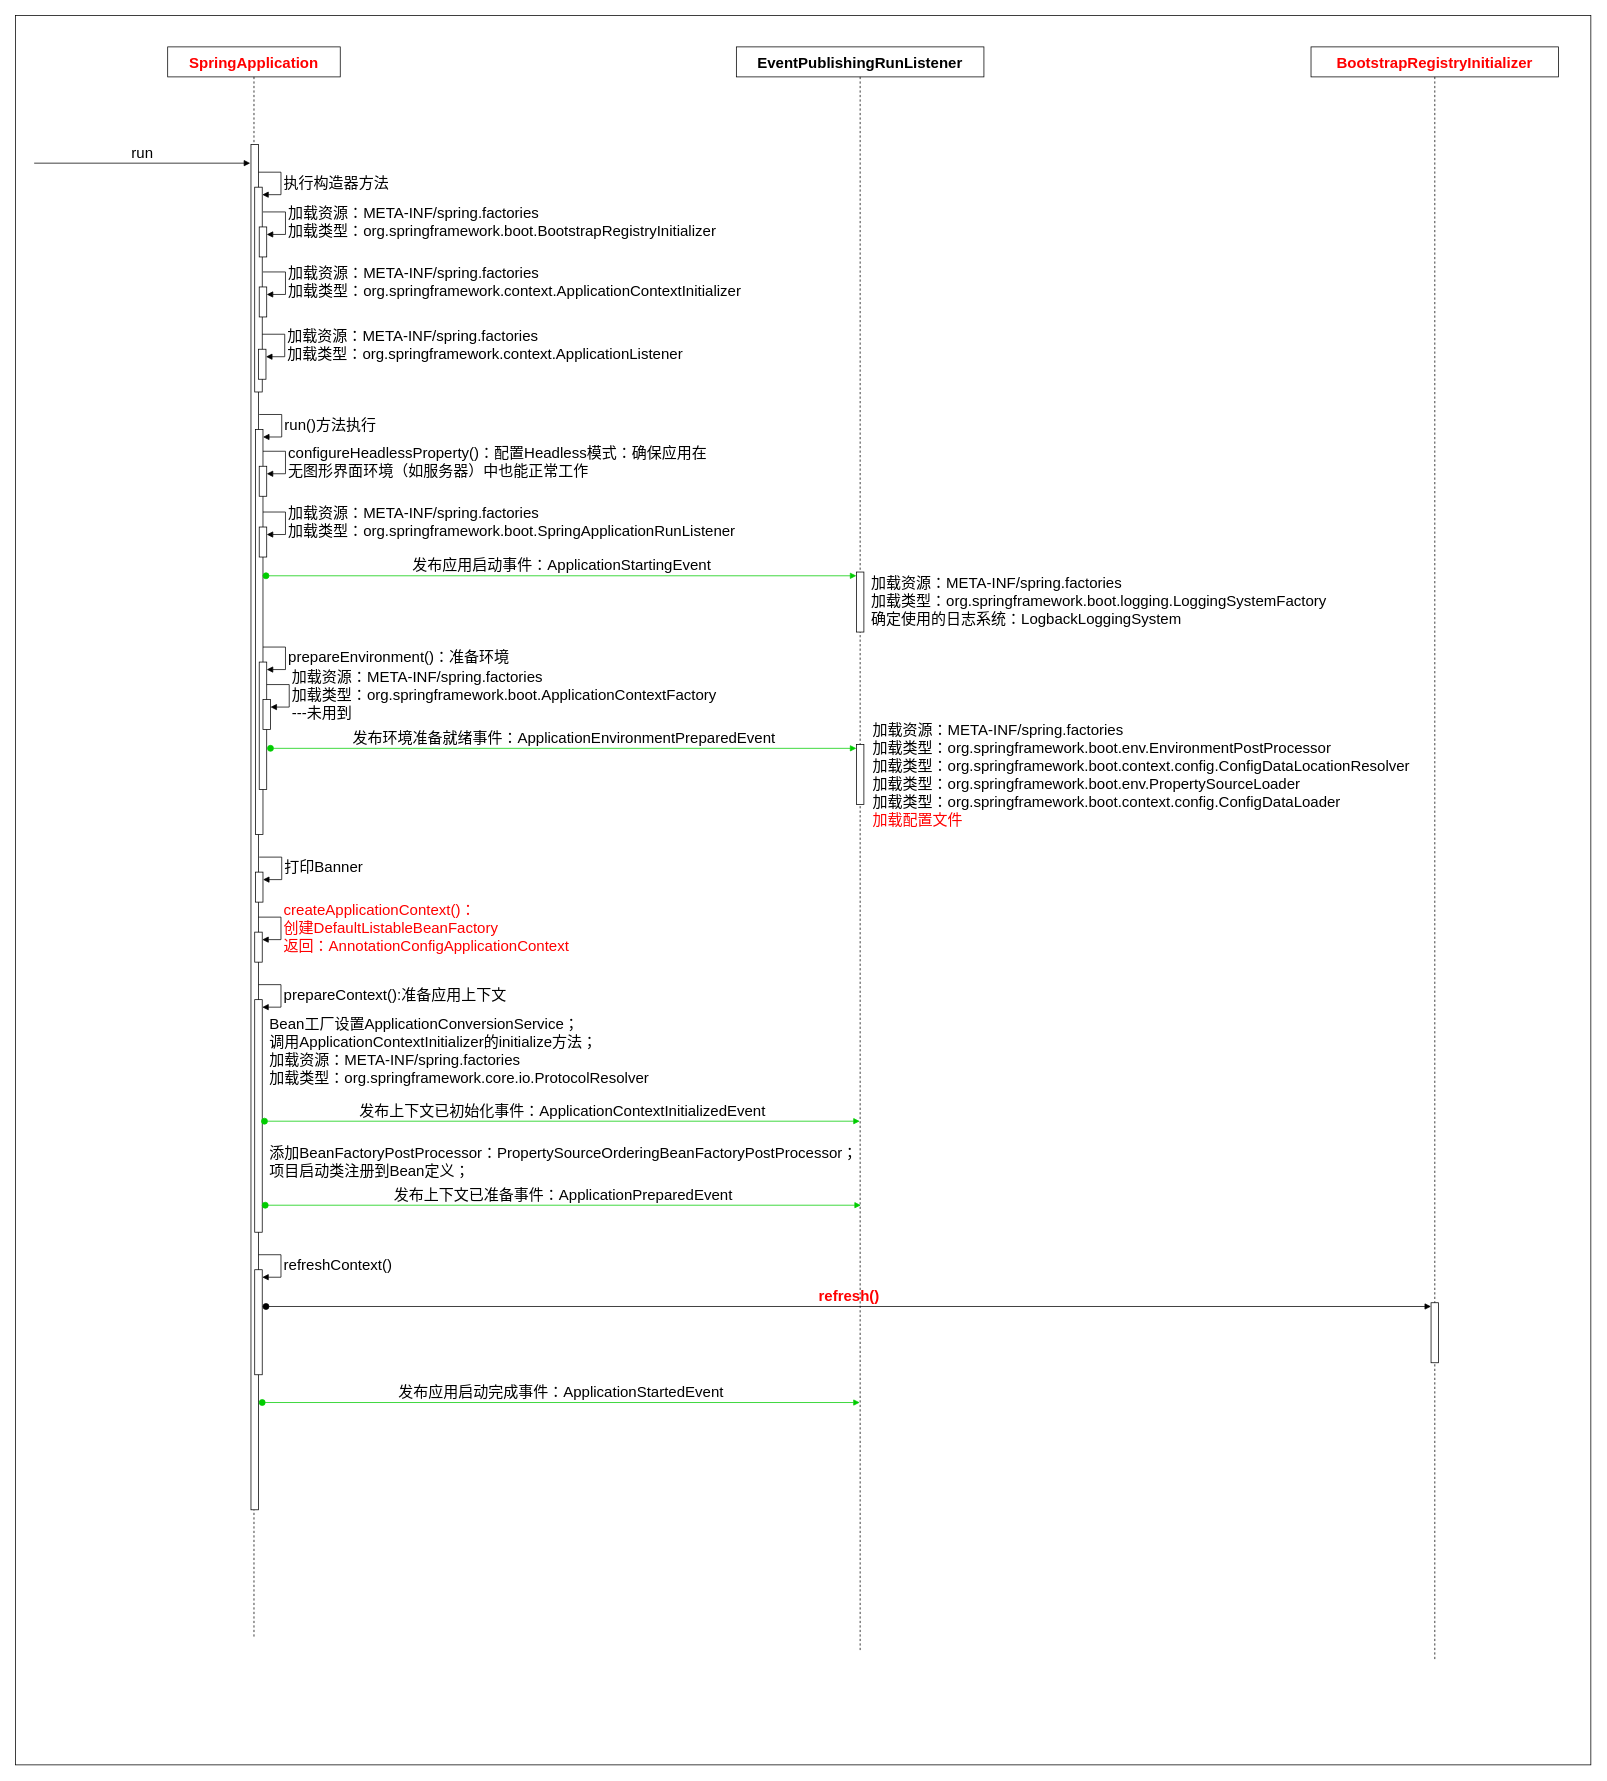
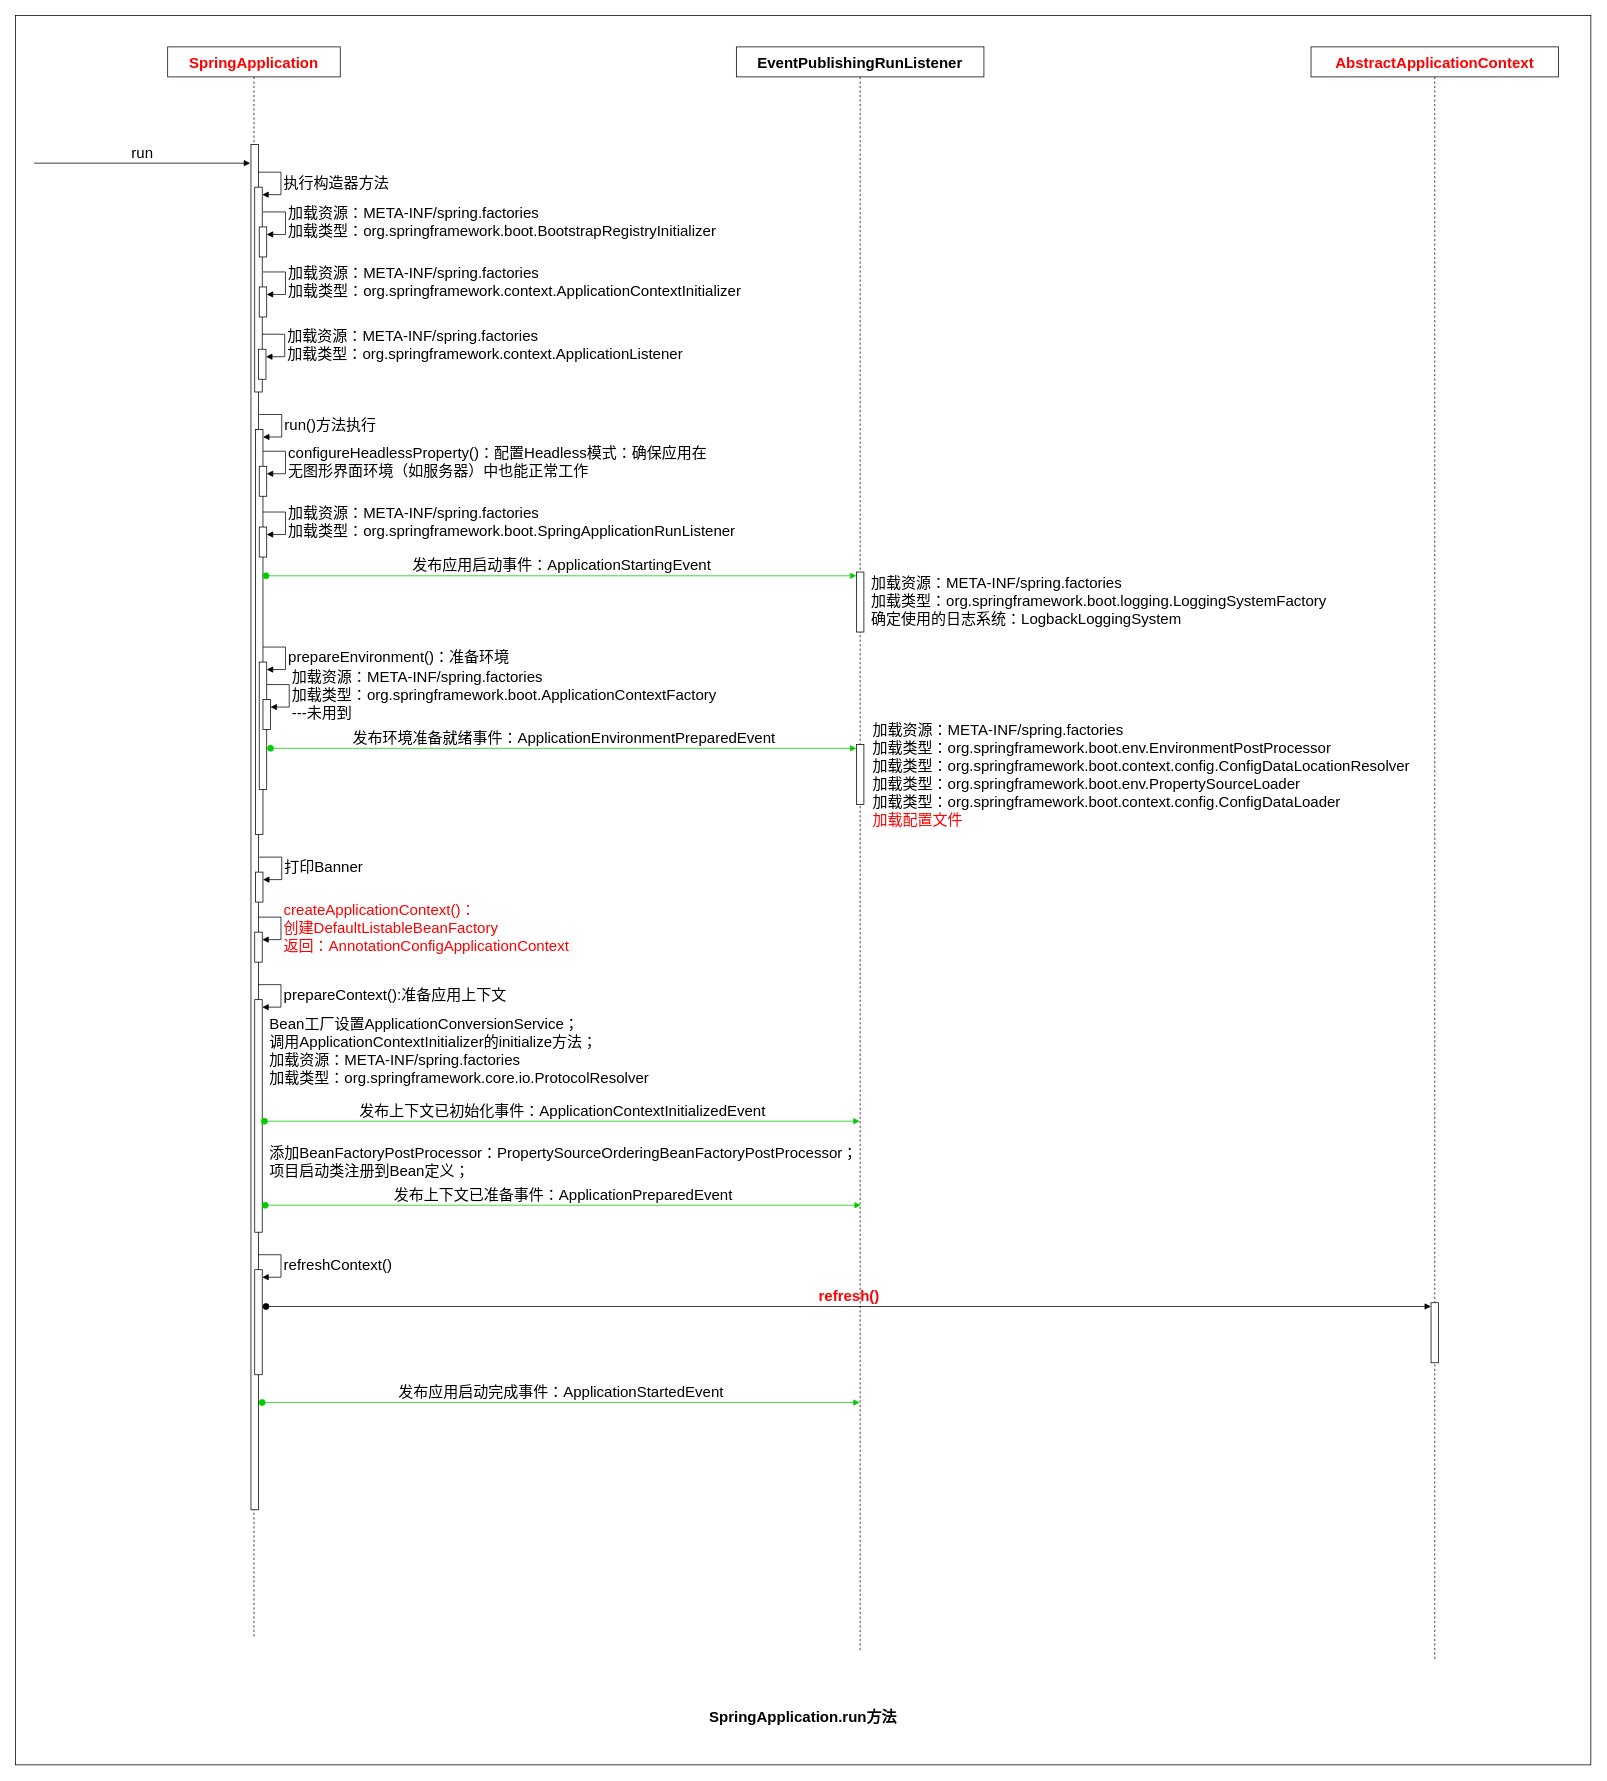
node "BootstrapRegistryInitializer": label "BootstrapRegistryInitializer" -> "AbstractApplicationContext"
node "SpringApplication.run方法": added
